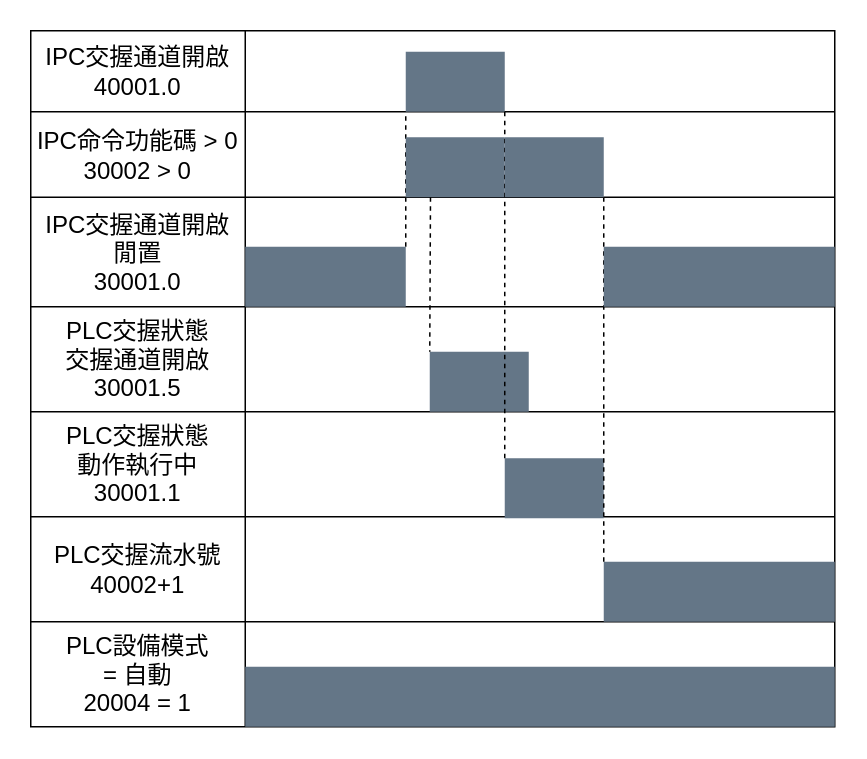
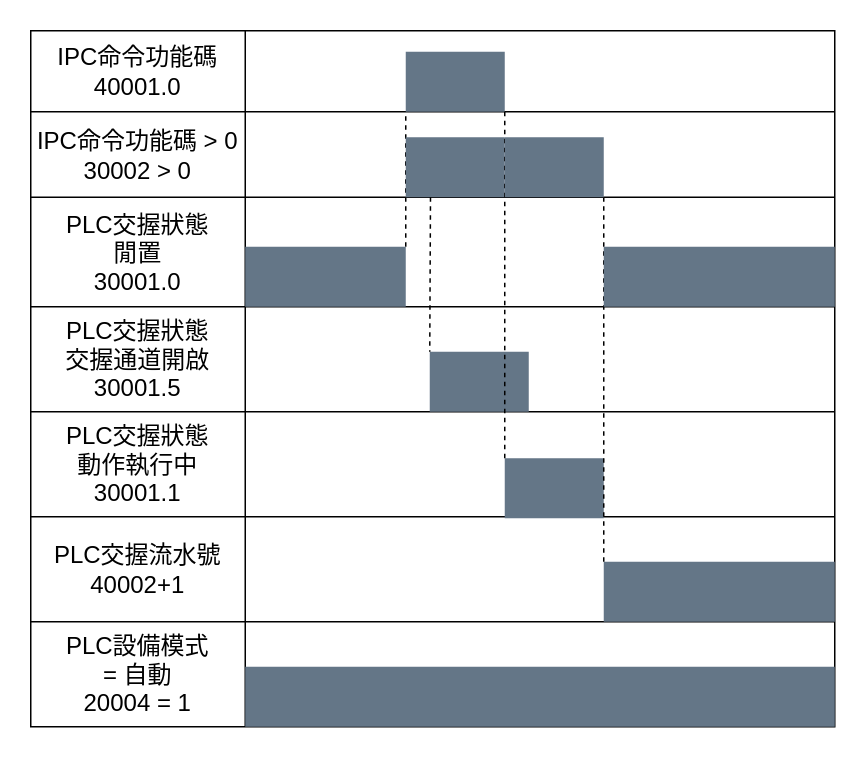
node "IPC交握通道開啟 40001.0": label "IPC交握通道開啟 40001.0" -> "IPC命令功能碼 40001.0"
node "IPC交握通道開啟 閒置 30001.0": label "IPC交握通道開啟 閒置 30001.0" -> "PLC交握狀態 閒置 30001.0"
